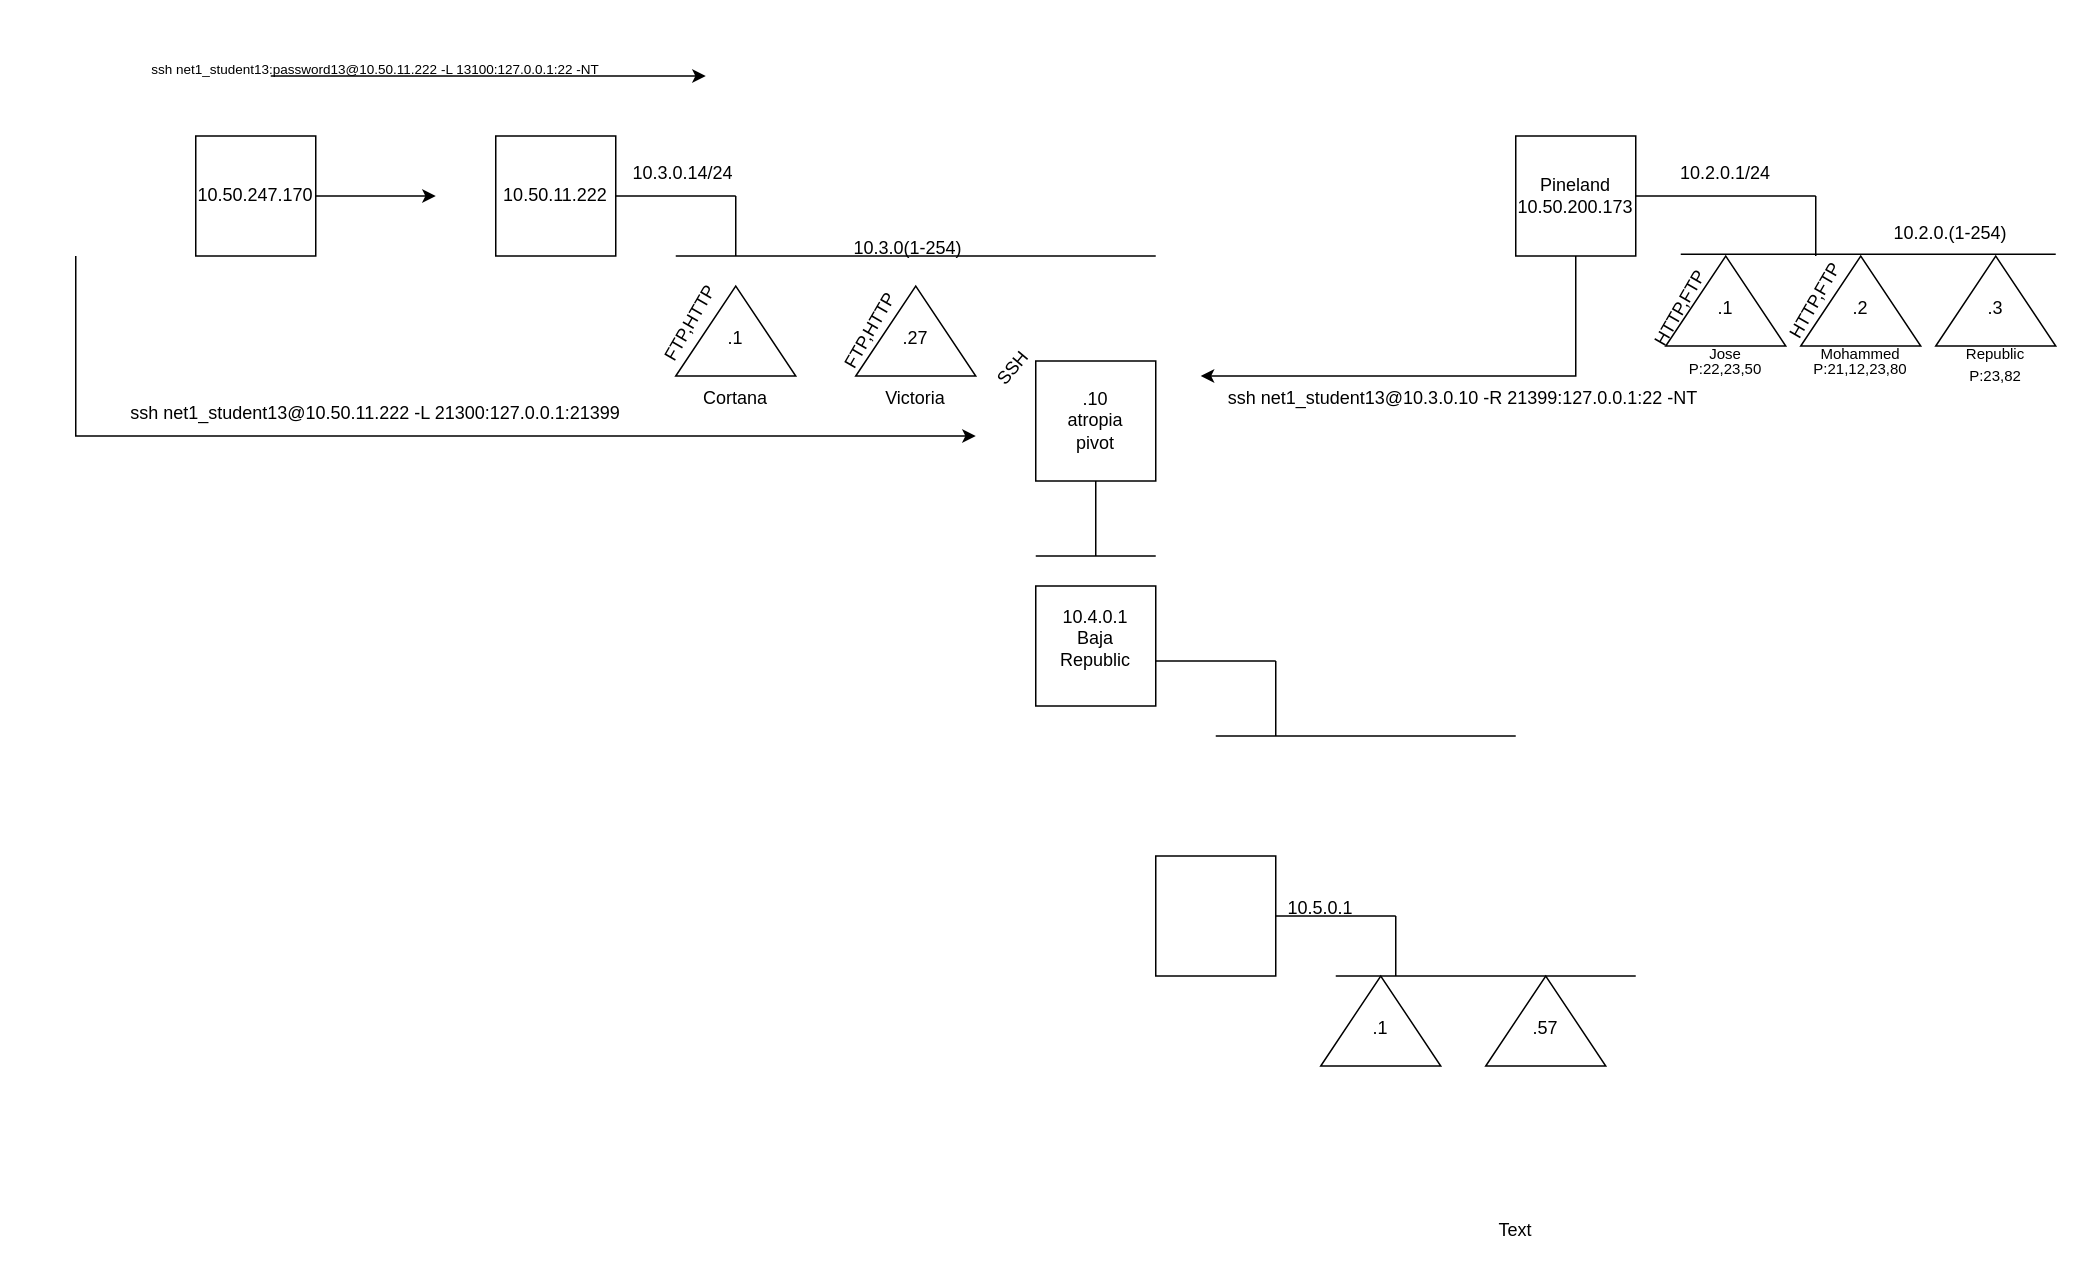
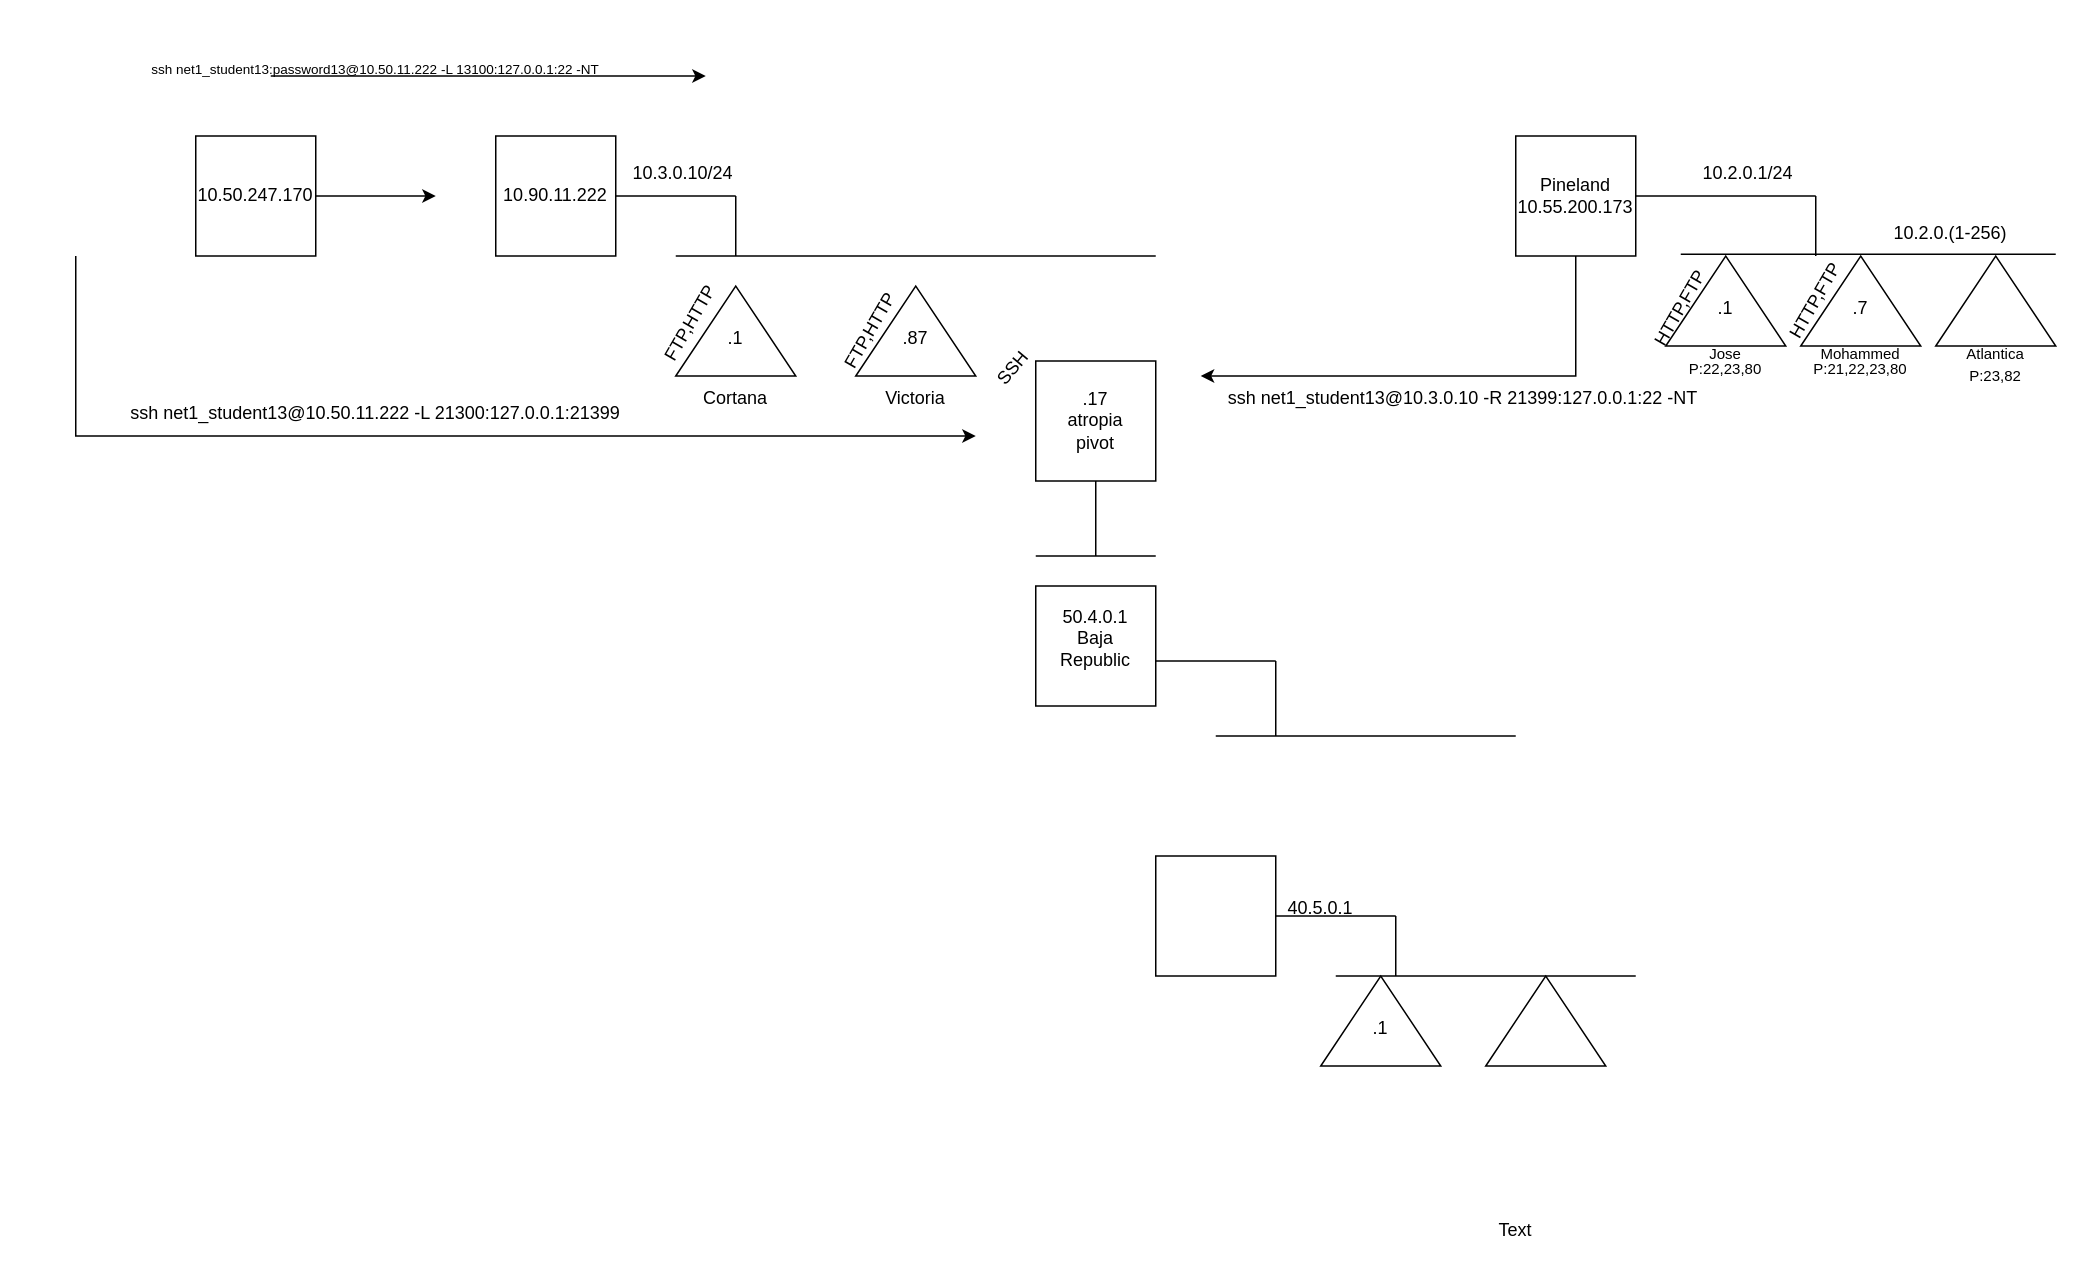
node "10.3.0.14/24": label "10.3.0.14/24" -> "10.3.0.10/24"
node "10.2.0.1/24": moved (1726, 173) -> (1748, 173)
node "10.50.11.222": label "10.50.11.222" -> "10.90.11.222"
node "Pineland 10.50.200.173": label "Pineland 10.50.200.173" -> "Pineland 10.55.200.173"
node "10.2.0.(1-254)": label "10.2.0.(1-254)" -> "10.2.0.(1-256)"
node "10.3.0(1-254)": removed
node ".2": label ".2" -> ".7"
node ".3": removed
node ".27": label ".27" -> ".87"
node "Republic": label "Republic" -> "Atlantica"
node "P:22,23,50": label "P:22,23,50" -> "P:22,23,80"
node "P:21,12,23,80": label "P:21,12,23,80" -> "P:21,22,23,80"
node ".10 atropia pivot": label ".10 atropia pivot" -> ".17 atropia pivot"
node "10.4.0.1 Baja Republic": label "10.4.0.1 Baja Republic" -> "50.4.0.1 Baja Republic"
node "10.5.0.1": label "10.5.0.1" -> "40.5.0.1"
node ".57": removed
